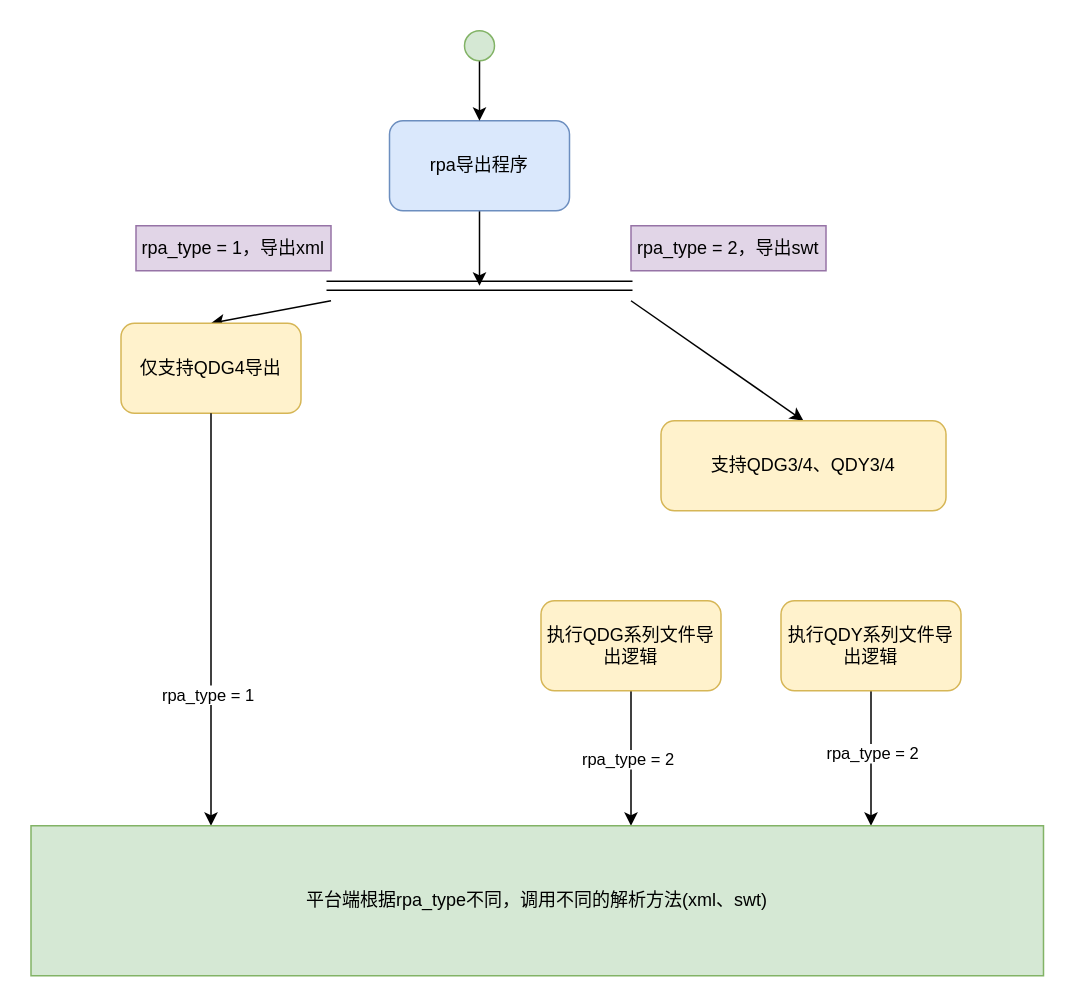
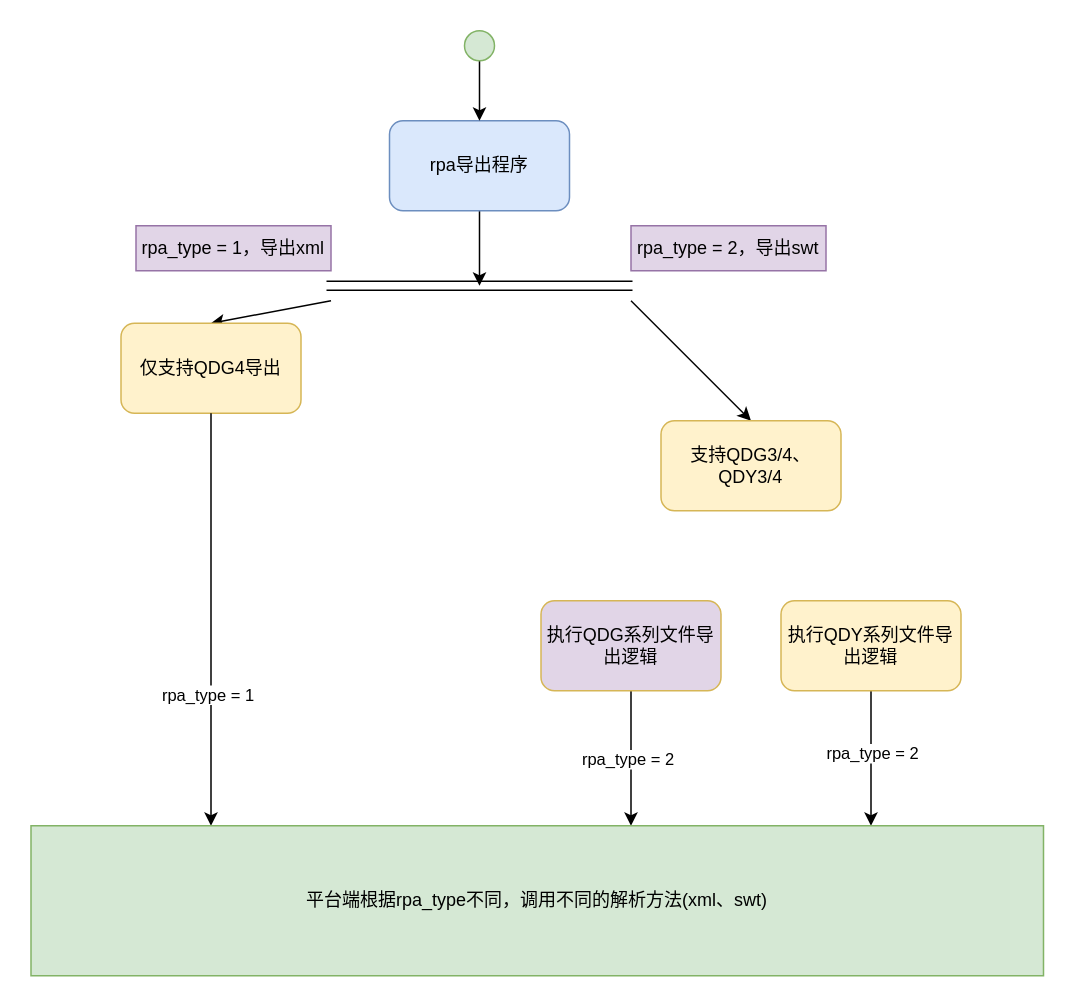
node "支持QDG3/4、QDY3/4": size 285x90 -> 180x90
node "执行QDG系列文件导出逻辑": fillcolor #fff2cc -> #e1d5e7
